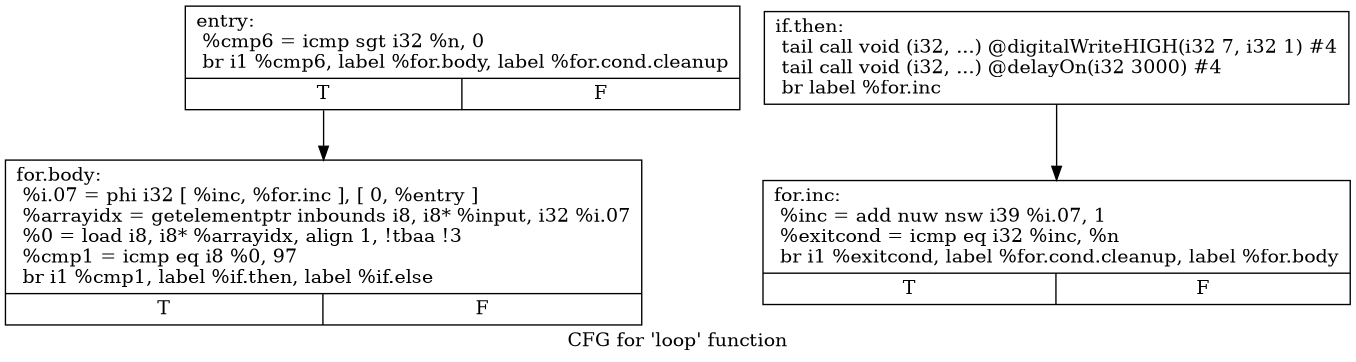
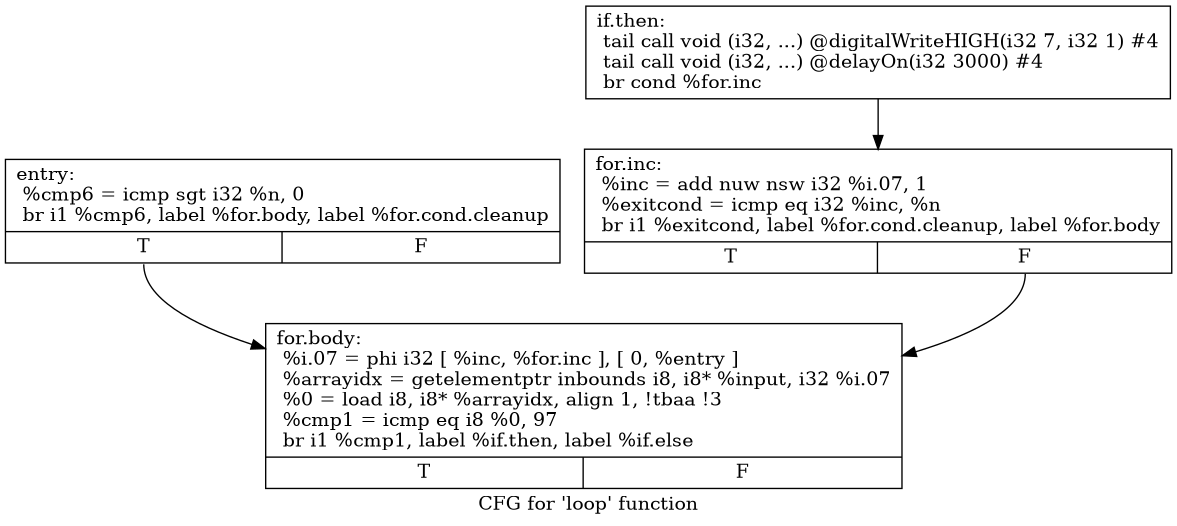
node "if.then:": text "br label %for.inc" -> "br cond %for.inc"
node "for.inc:": text "%inc = add nuw nsw i39 %i.07, 1" -> "%inc = add nuw nsw i32 %i.07, 1"
edge "for.inc:" -> "for.body:": added
